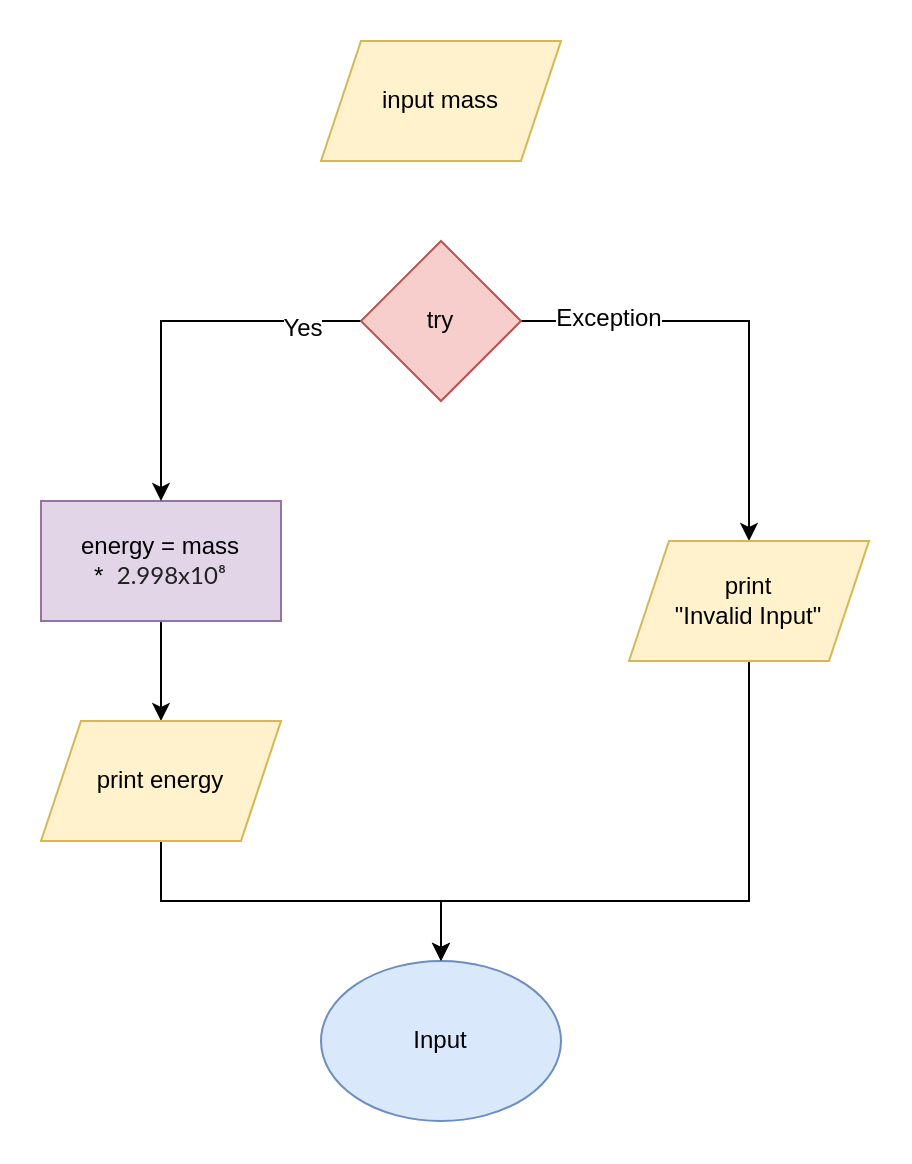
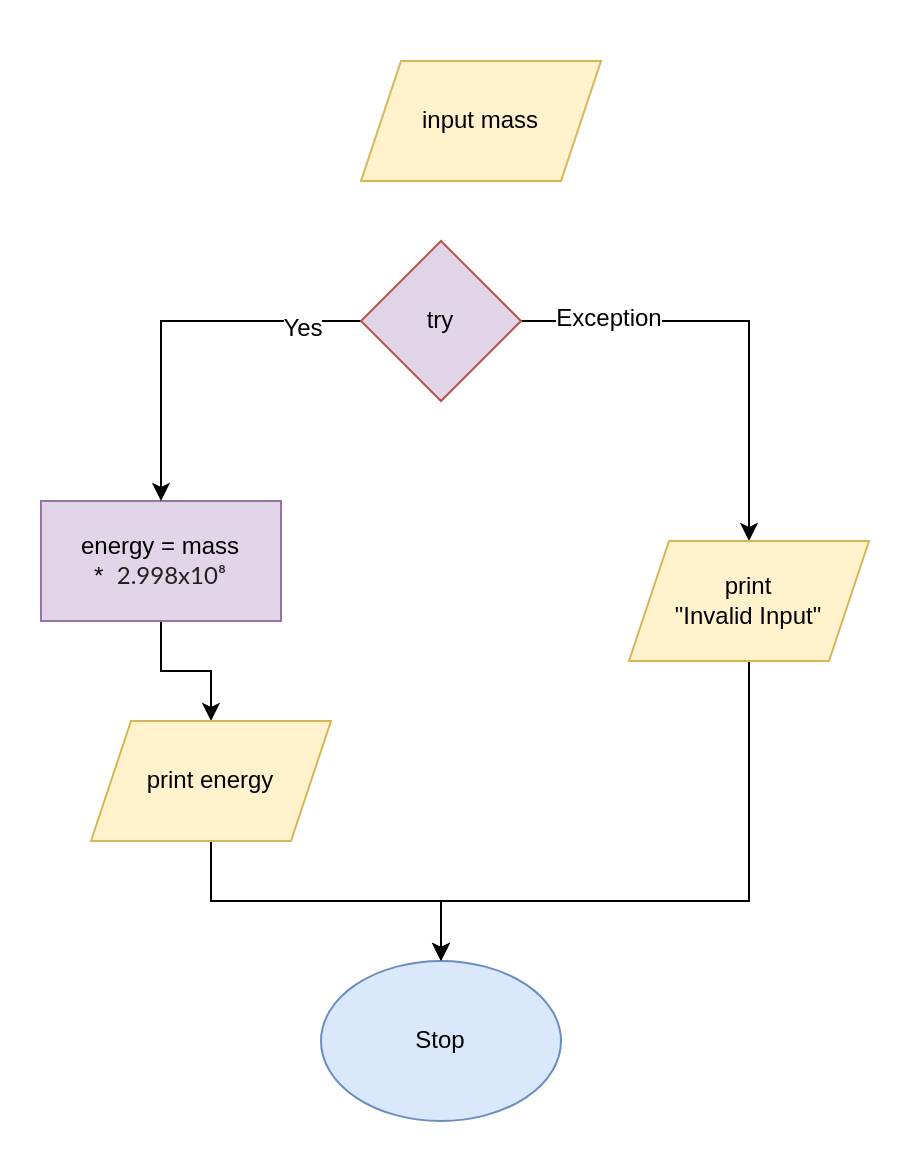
node "input mass": moved (441, 101) -> (481, 121)
node "try": fillcolor #f8cecc -> #e1d5e7
node "print energy": moved (161, 781) -> (211, 781)
node "Input": label "Input" -> "Stop"
